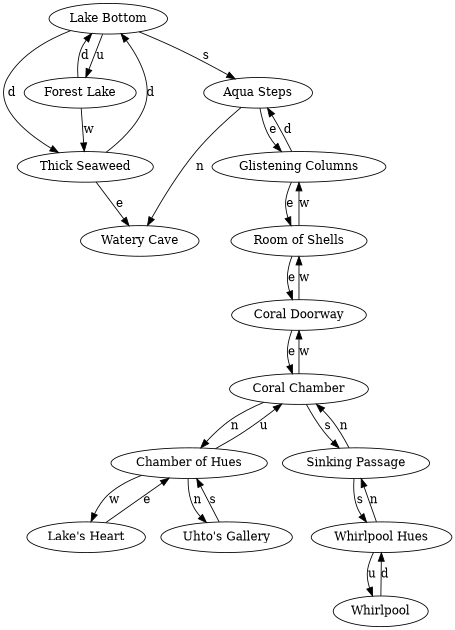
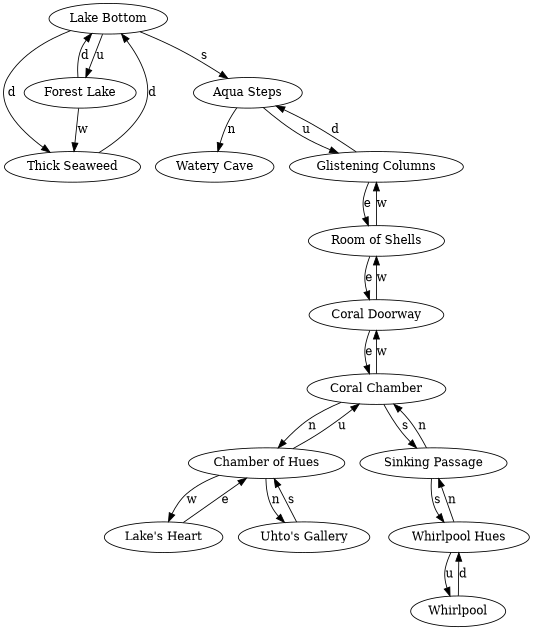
edge "Aqua Steps" -> "Glistening Columns": label "e" -> "u"
edge "Thick Seaweed" -> "Watery Cave": removed, label "e"
